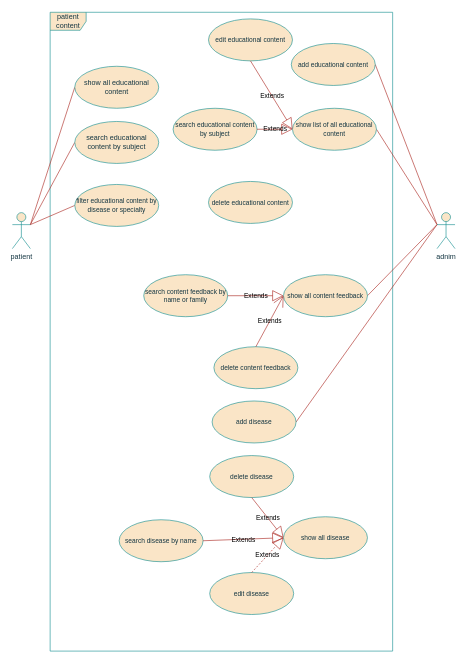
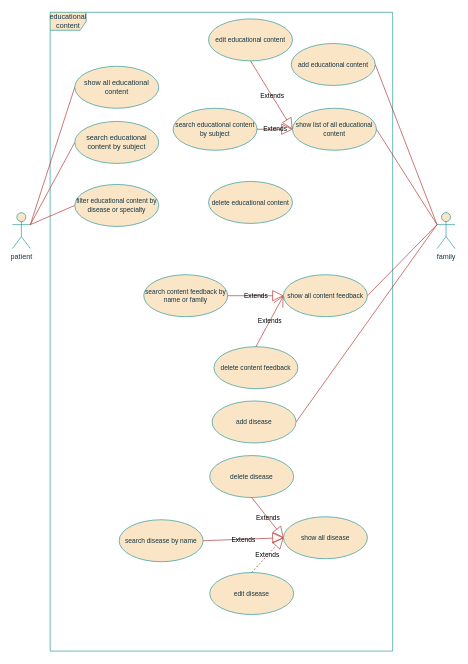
node "patient content": label "patient content" -> "educational content"
node "adnim": label "adnim" -> "family"
